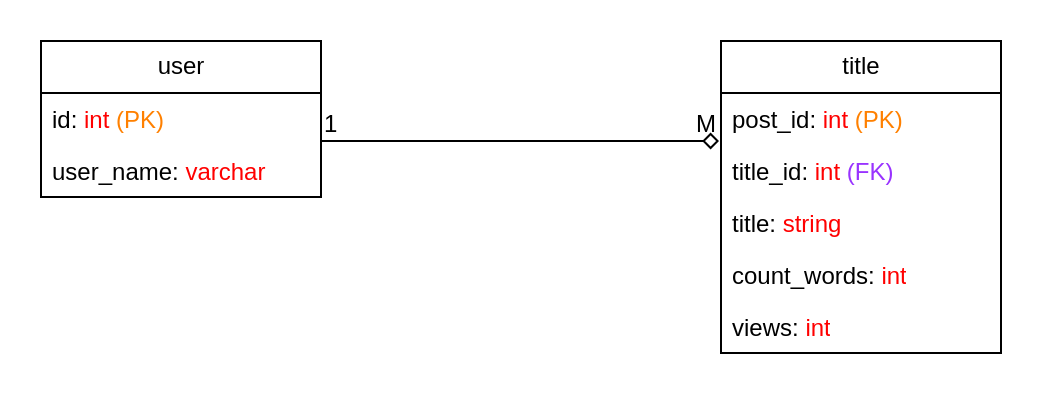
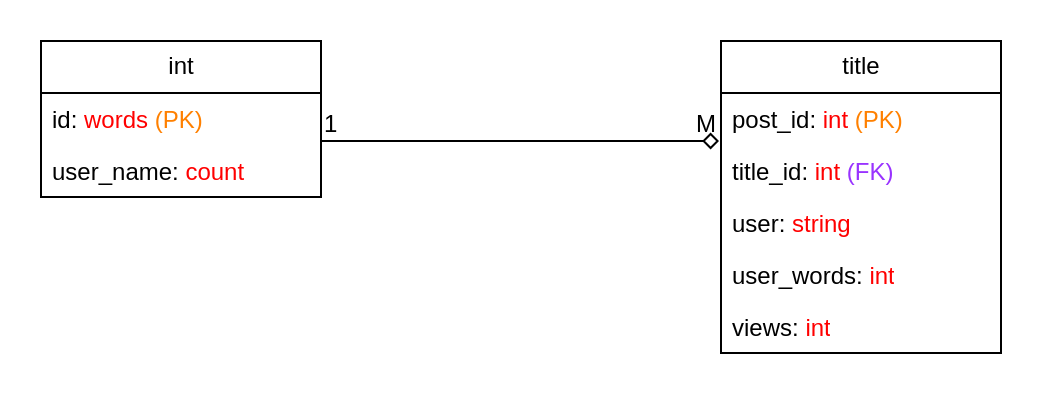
node "user": label "user" -> "int"
node "id: int (PK)": label "id: int (PK)" -> "id: words (PK)"
node "user_name: varchar": label "user_name: varchar" -> "user_name: count"
node "title: string": label "title: string" -> "user: string"
node "count_words: int": label "count_words: int" -> "user_words: int"
